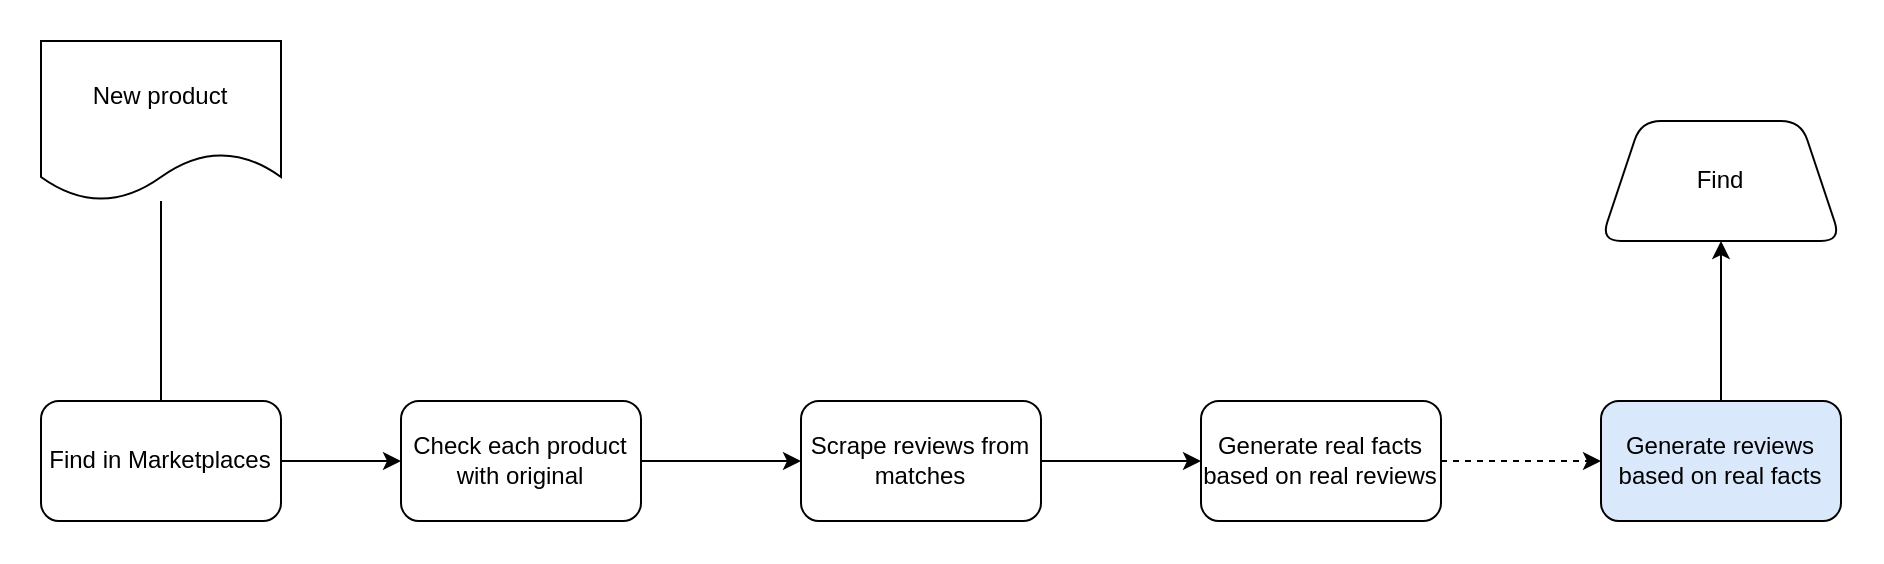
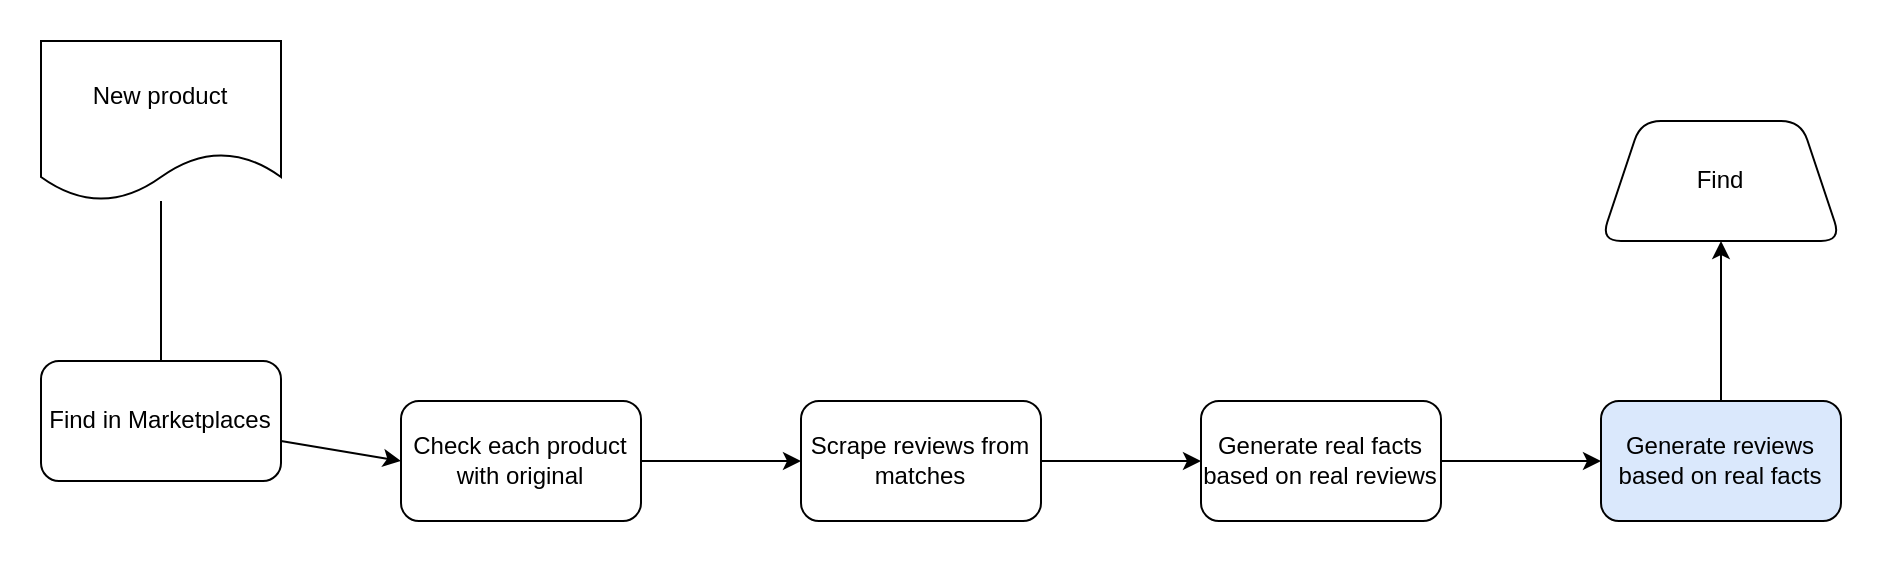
node "Find in Marketplaces": moved (161, 461) -> (161, 421)
edge "Generate real facts based on real reviews" -> "Generate reviews based on real facts": style dashed -> solid
